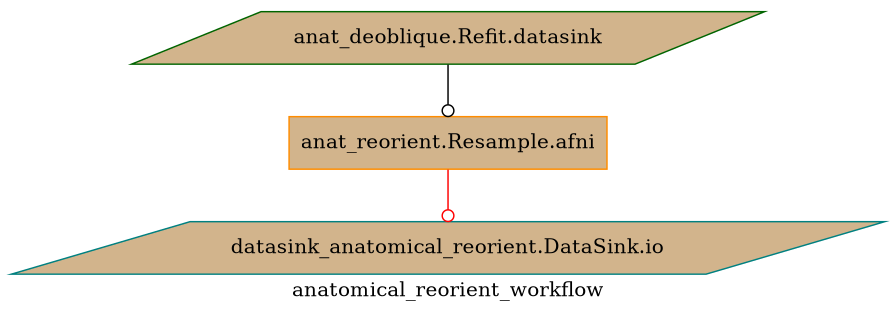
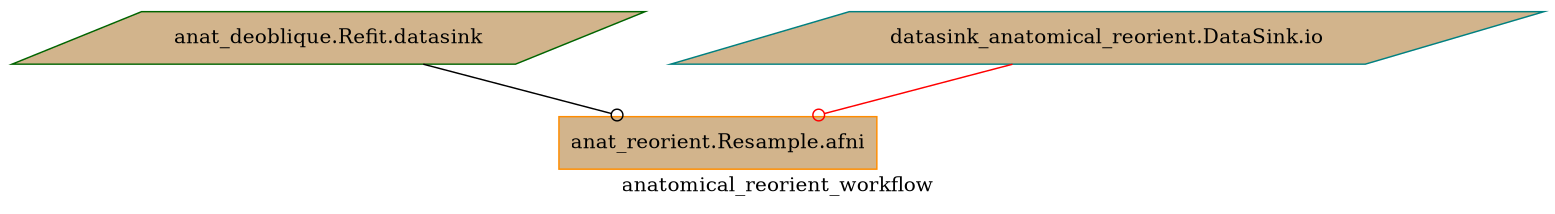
edge "anat_reorient.Resample.afni" -> "datasink_anatomical_reorient.DataSink.io": reversed
